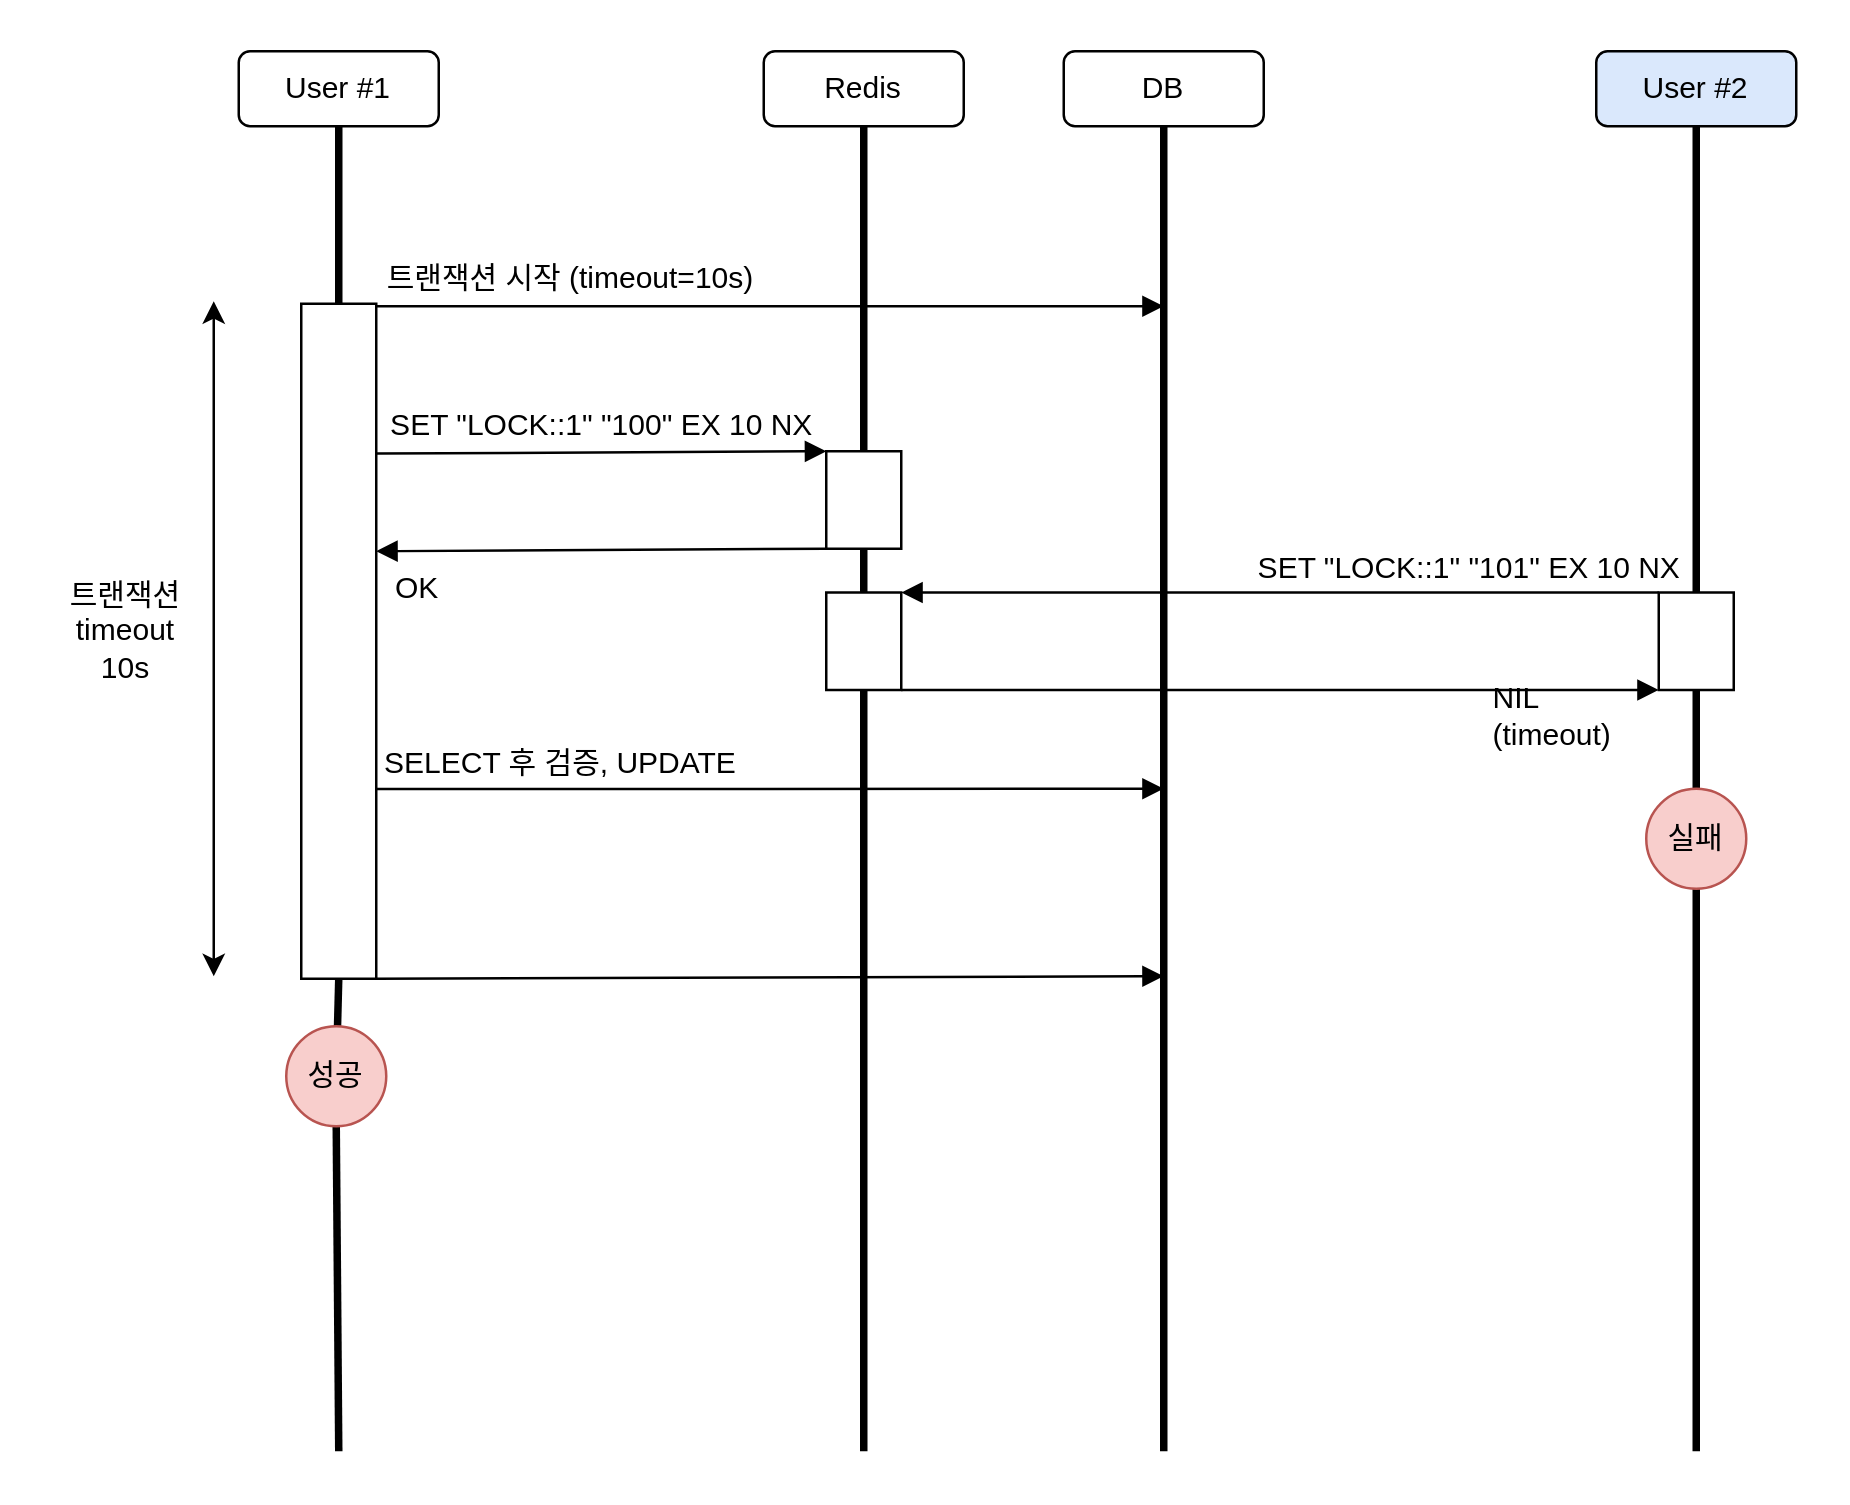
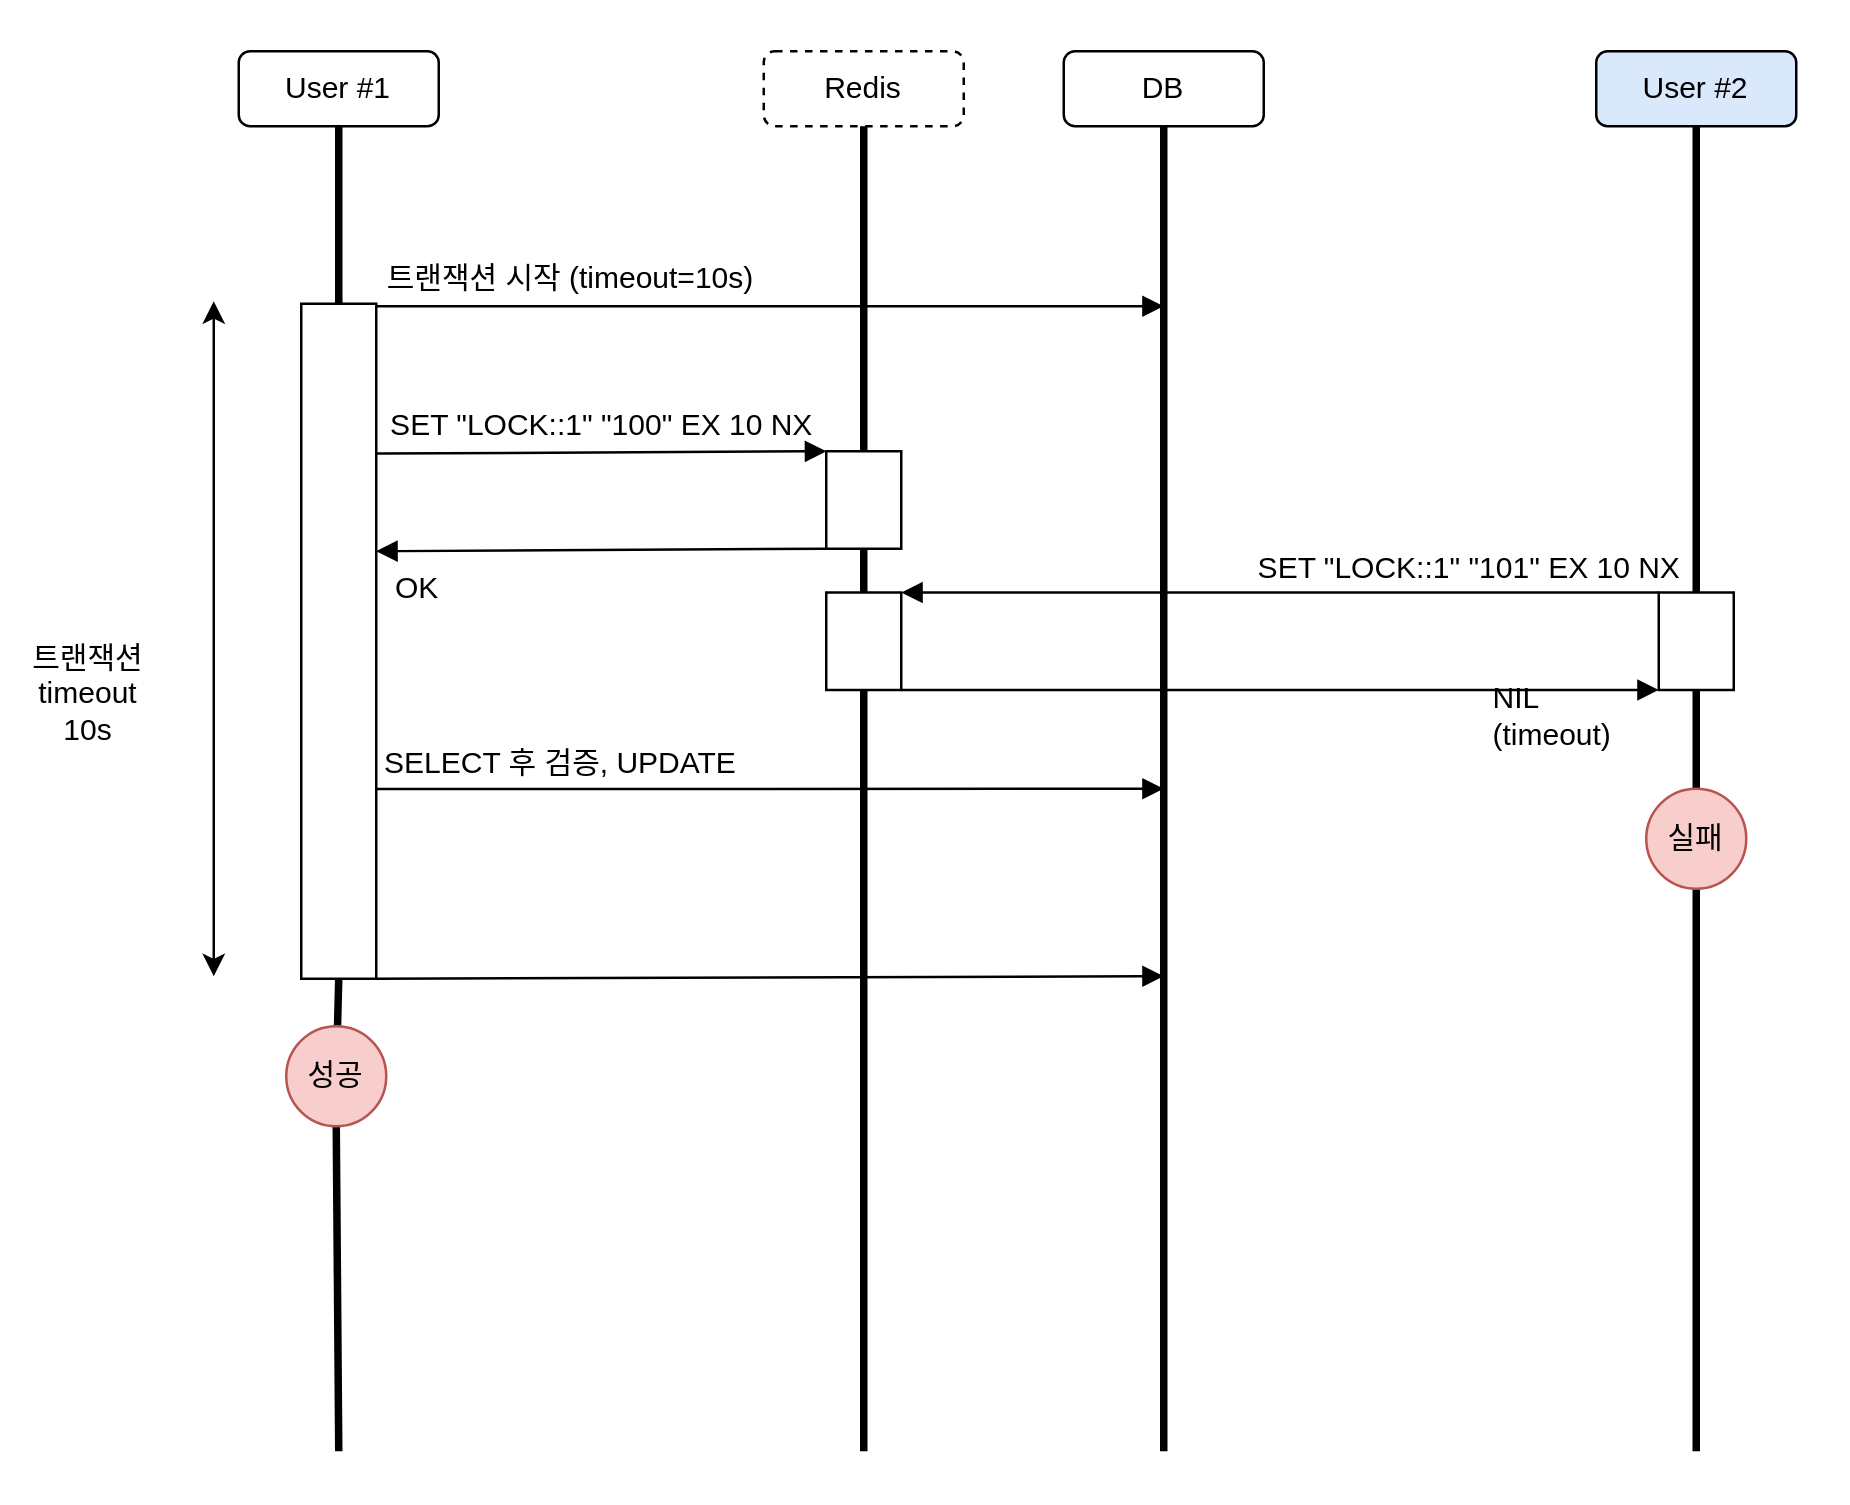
node "Redis": style solid -> dashed
node "트랜잭션 timeout 10s": moved (126, 630) -> (89, 693)
